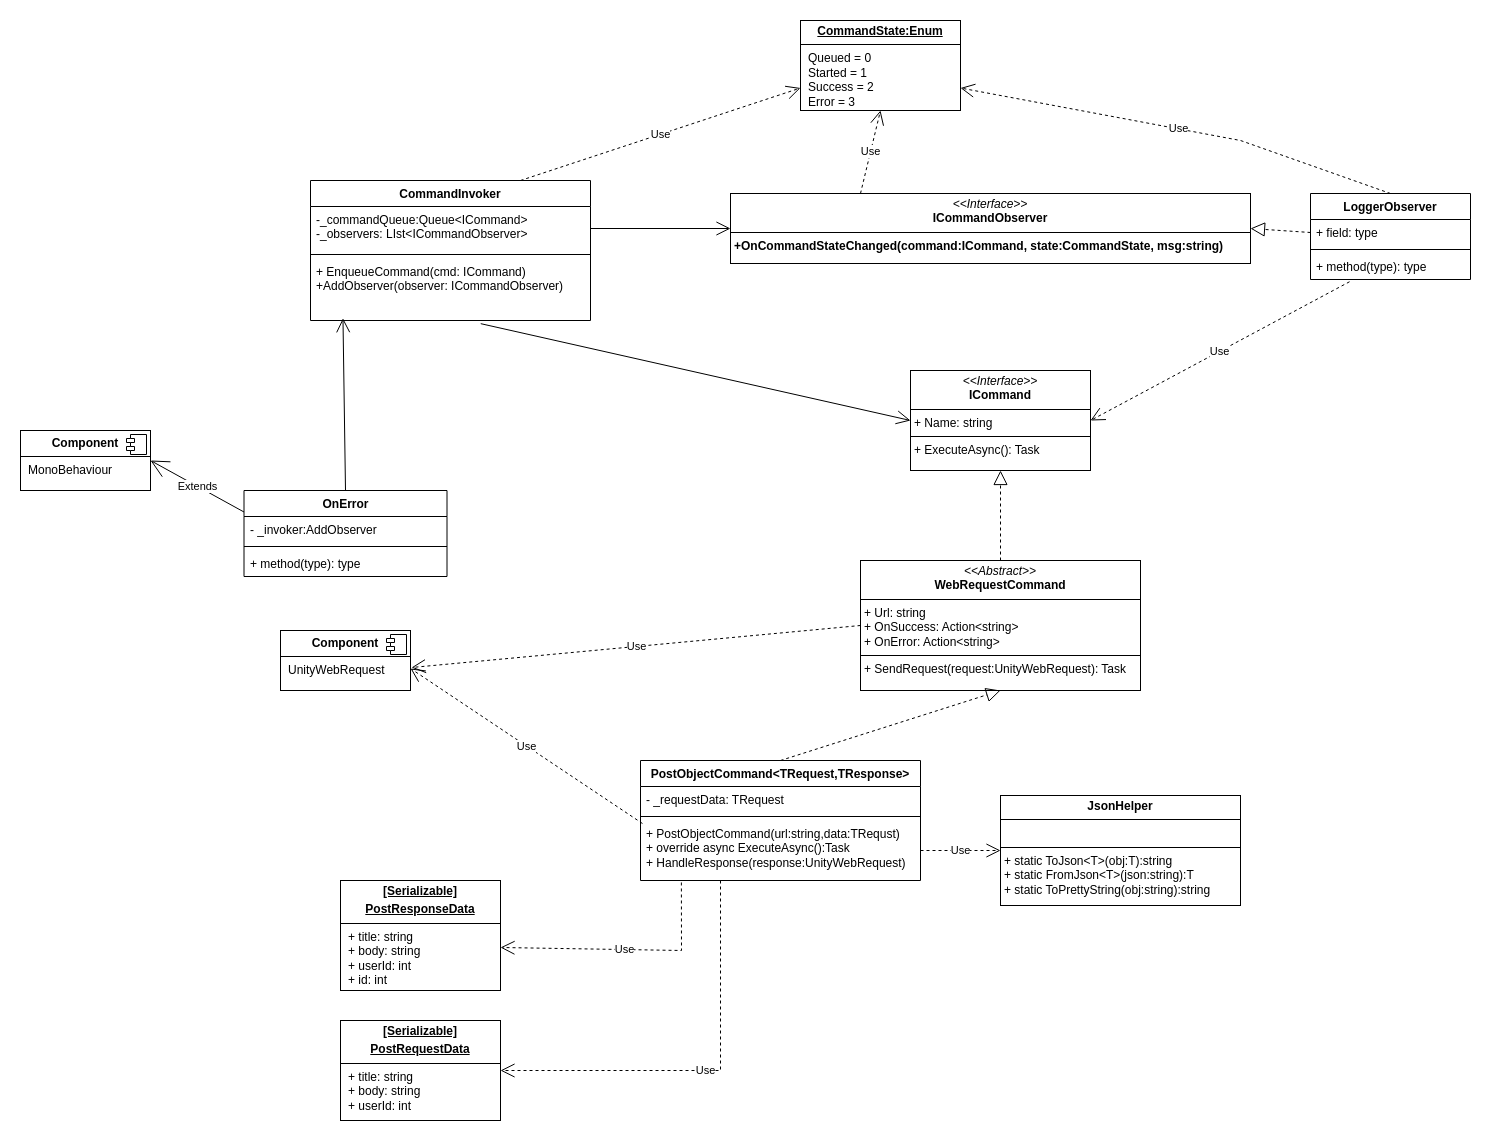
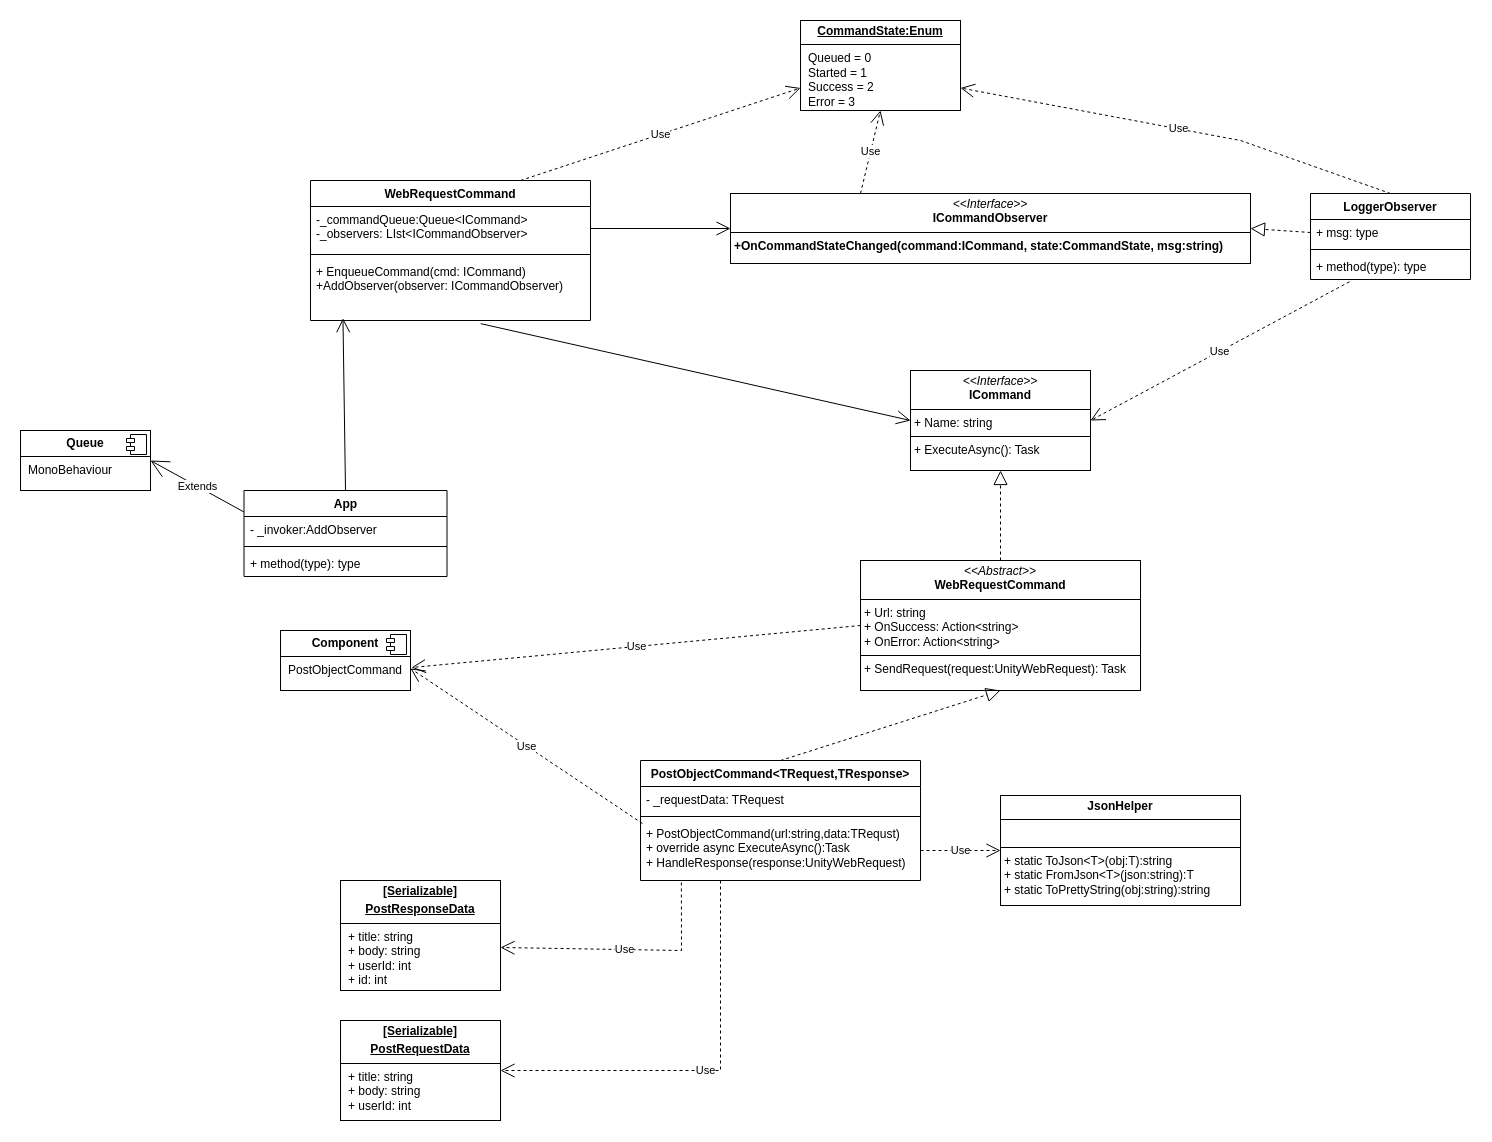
node "CommandInvoker": label "CommandInvoker" -> "WebRequestCommand"
node "+ field: type": label "+ field: type" -> "+ msg: type"
node "Component MonoBehaviour": label "Component MonoBehaviour" -> "Queue MonoBehaviour"
node "OnError": label "OnError" -> "App"
node "Component UnityWebRequest": label "Component UnityWebRequest" -> "Component PostObjectCommand"
